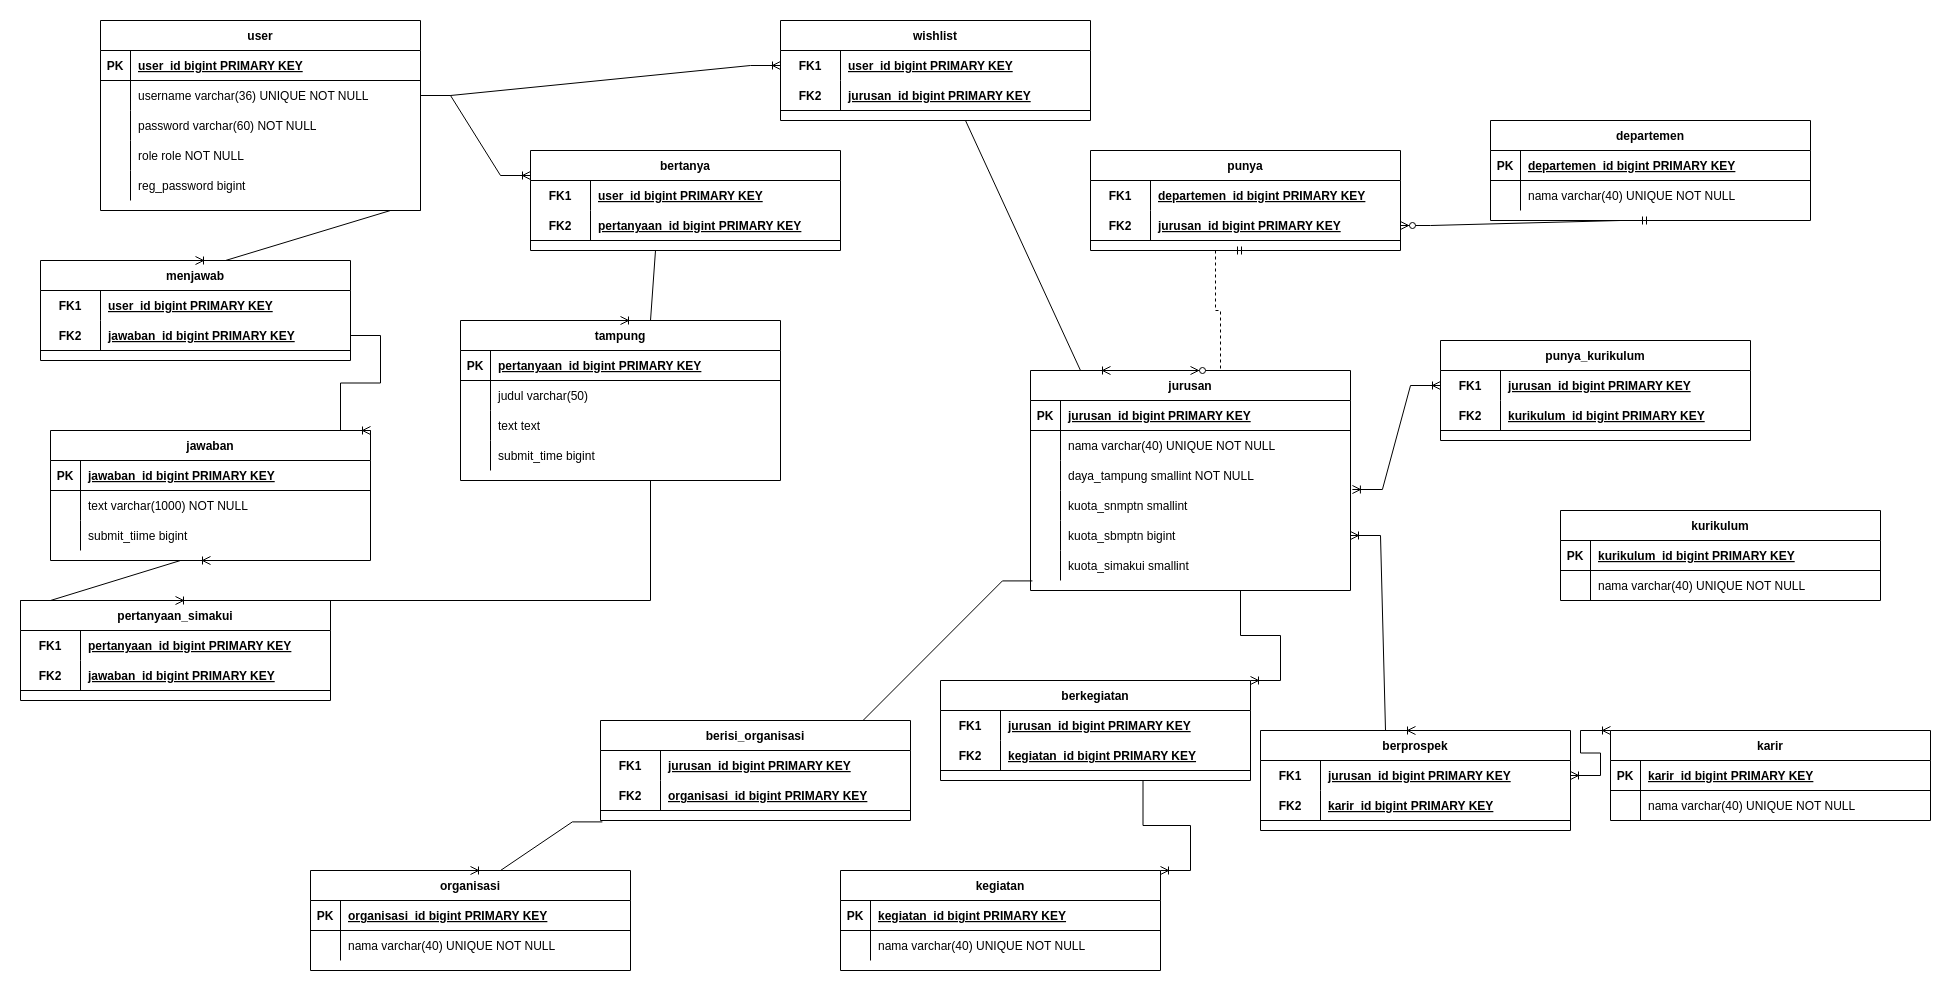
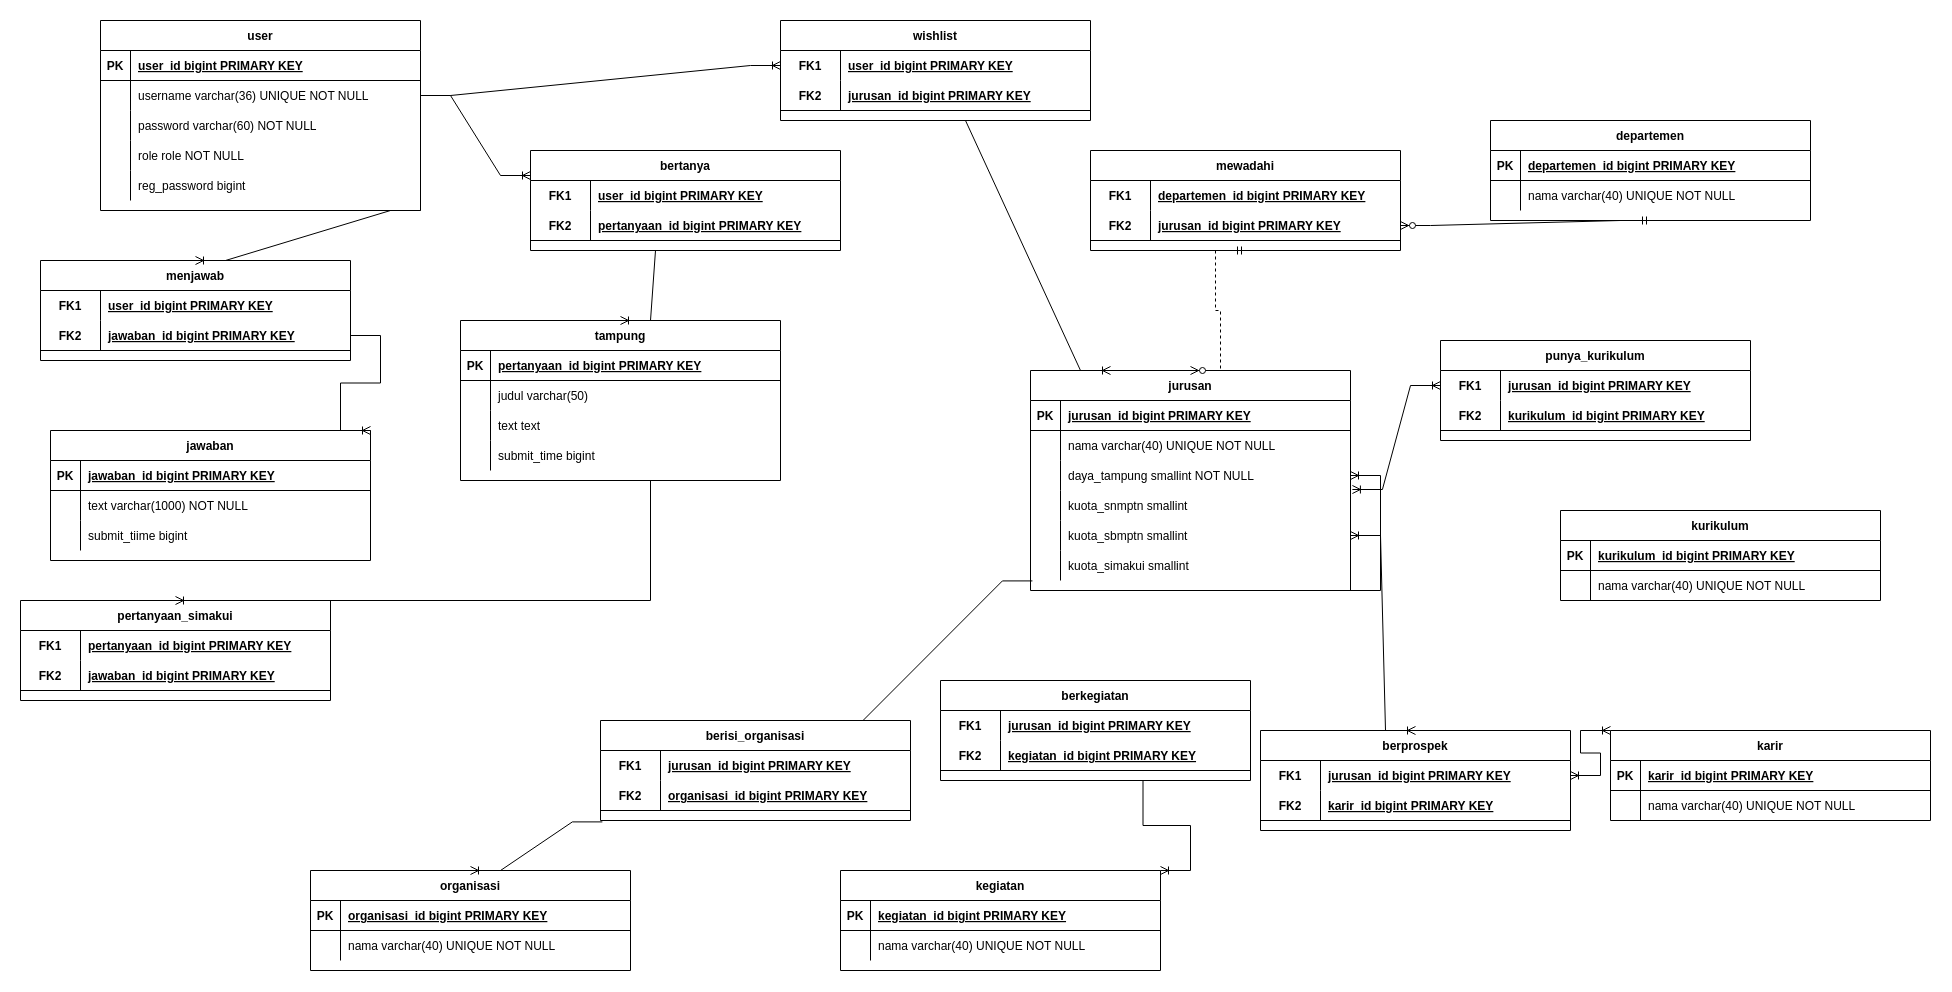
node "punya": label "punya" -> "mewadahi"
node "kuota_sbmptn bigint": label "kuota_sbmptn bigint" -> "kuota_sbmptn smallint"
edge "pertanyaan_simakui" -> "jawaban": removed
edge "jurusan" -> "berkegiatan": now "jurusan" -> "daya_tampung smallint NOT NULL"
